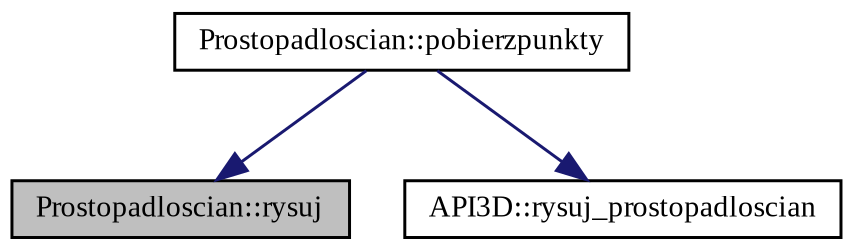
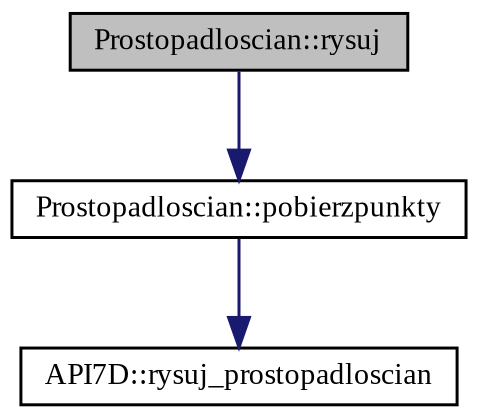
edge "Prostopadloscian::pobierzpunkty" -> "Prostopadloscian::rysuj": reversed
node "API3D::rysuj_prostopadloscian": label "API3D::rysuj_prostopadloscian" -> "API7D::rysuj_prostopadloscian"
